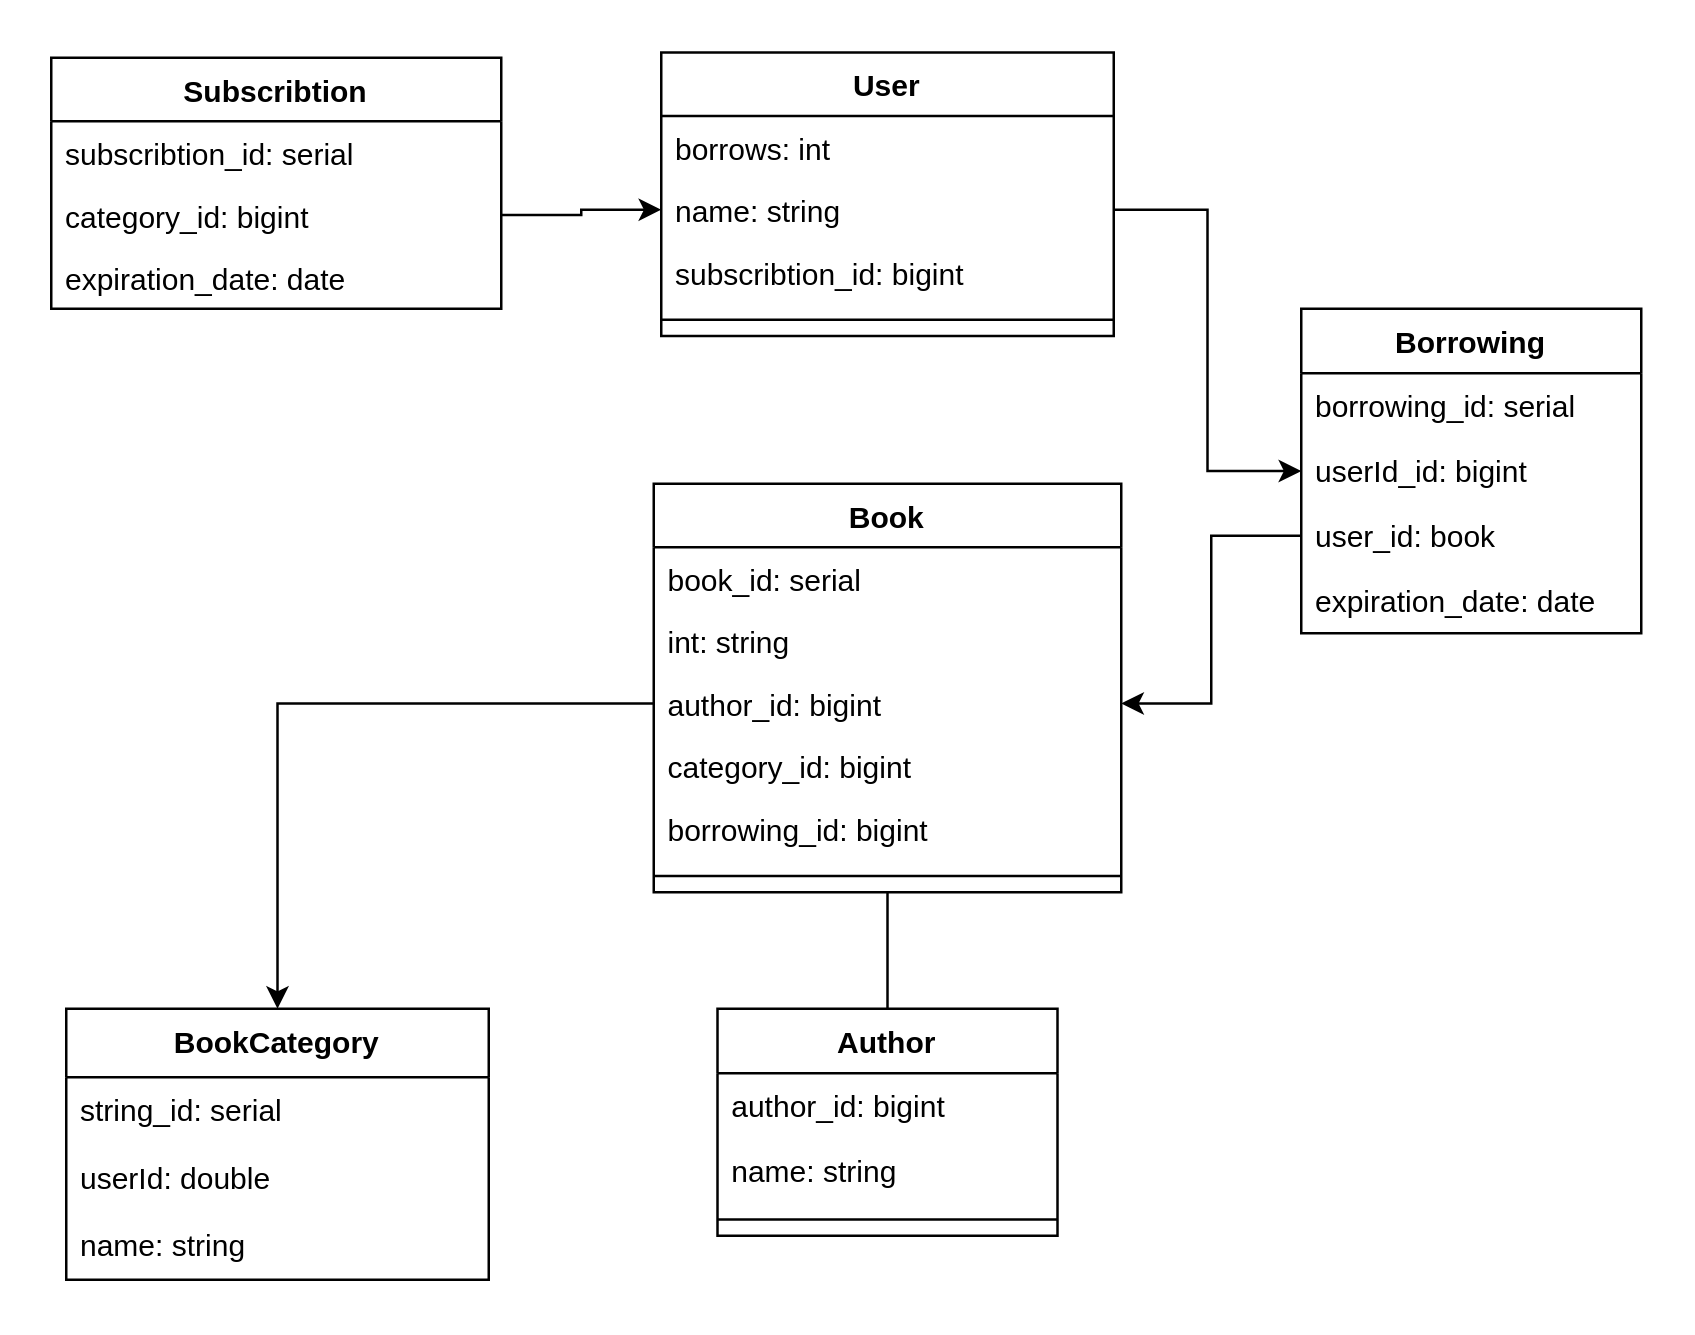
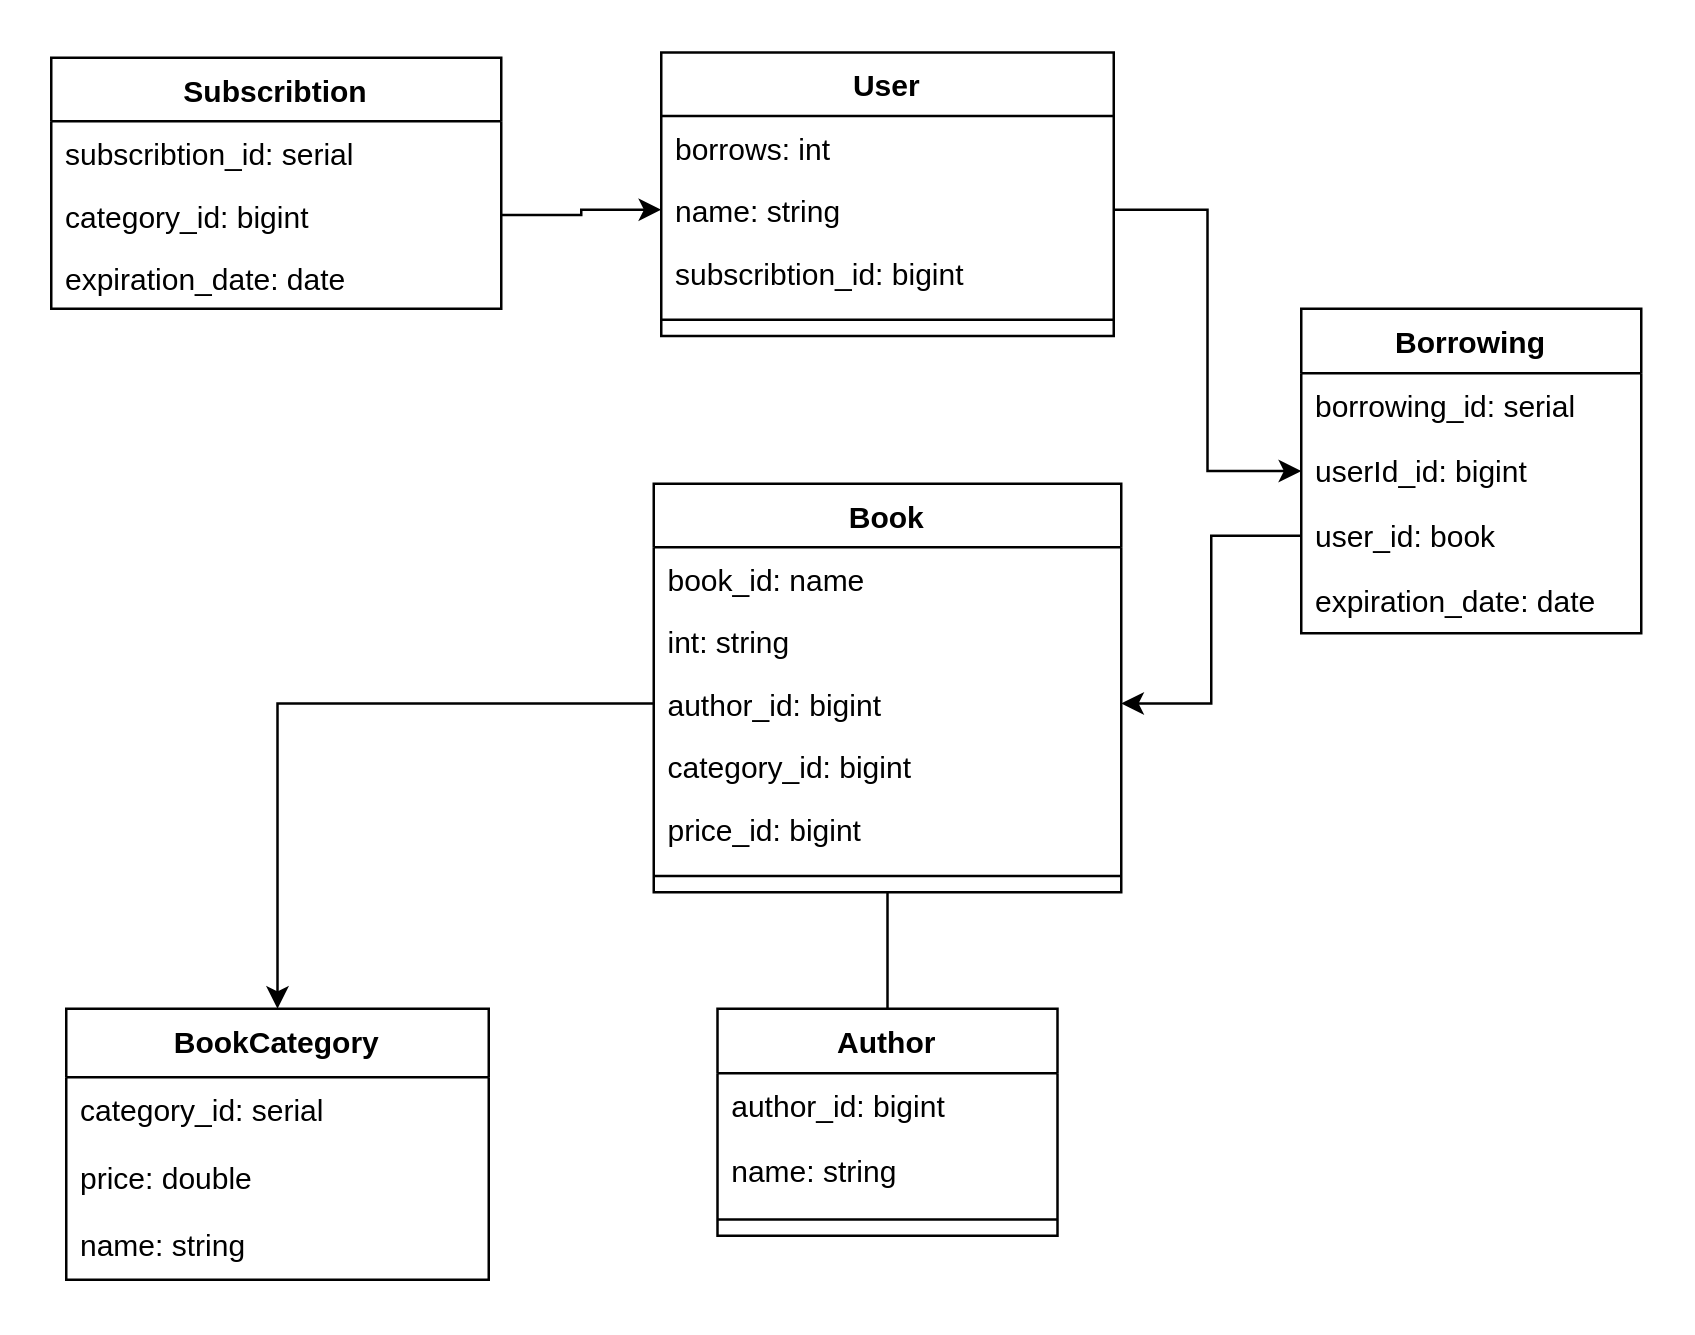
node "book_id: serial": label "book_id: serial" -> "book_id: name"
node "borrowing_id: bigint": label "borrowing_id: bigint" -> "price_id: bigint"
node "string_id: serial": label "string_id: serial" -> "category_id: serial"
node "userId: double": label "userId: double" -> "price: double"
